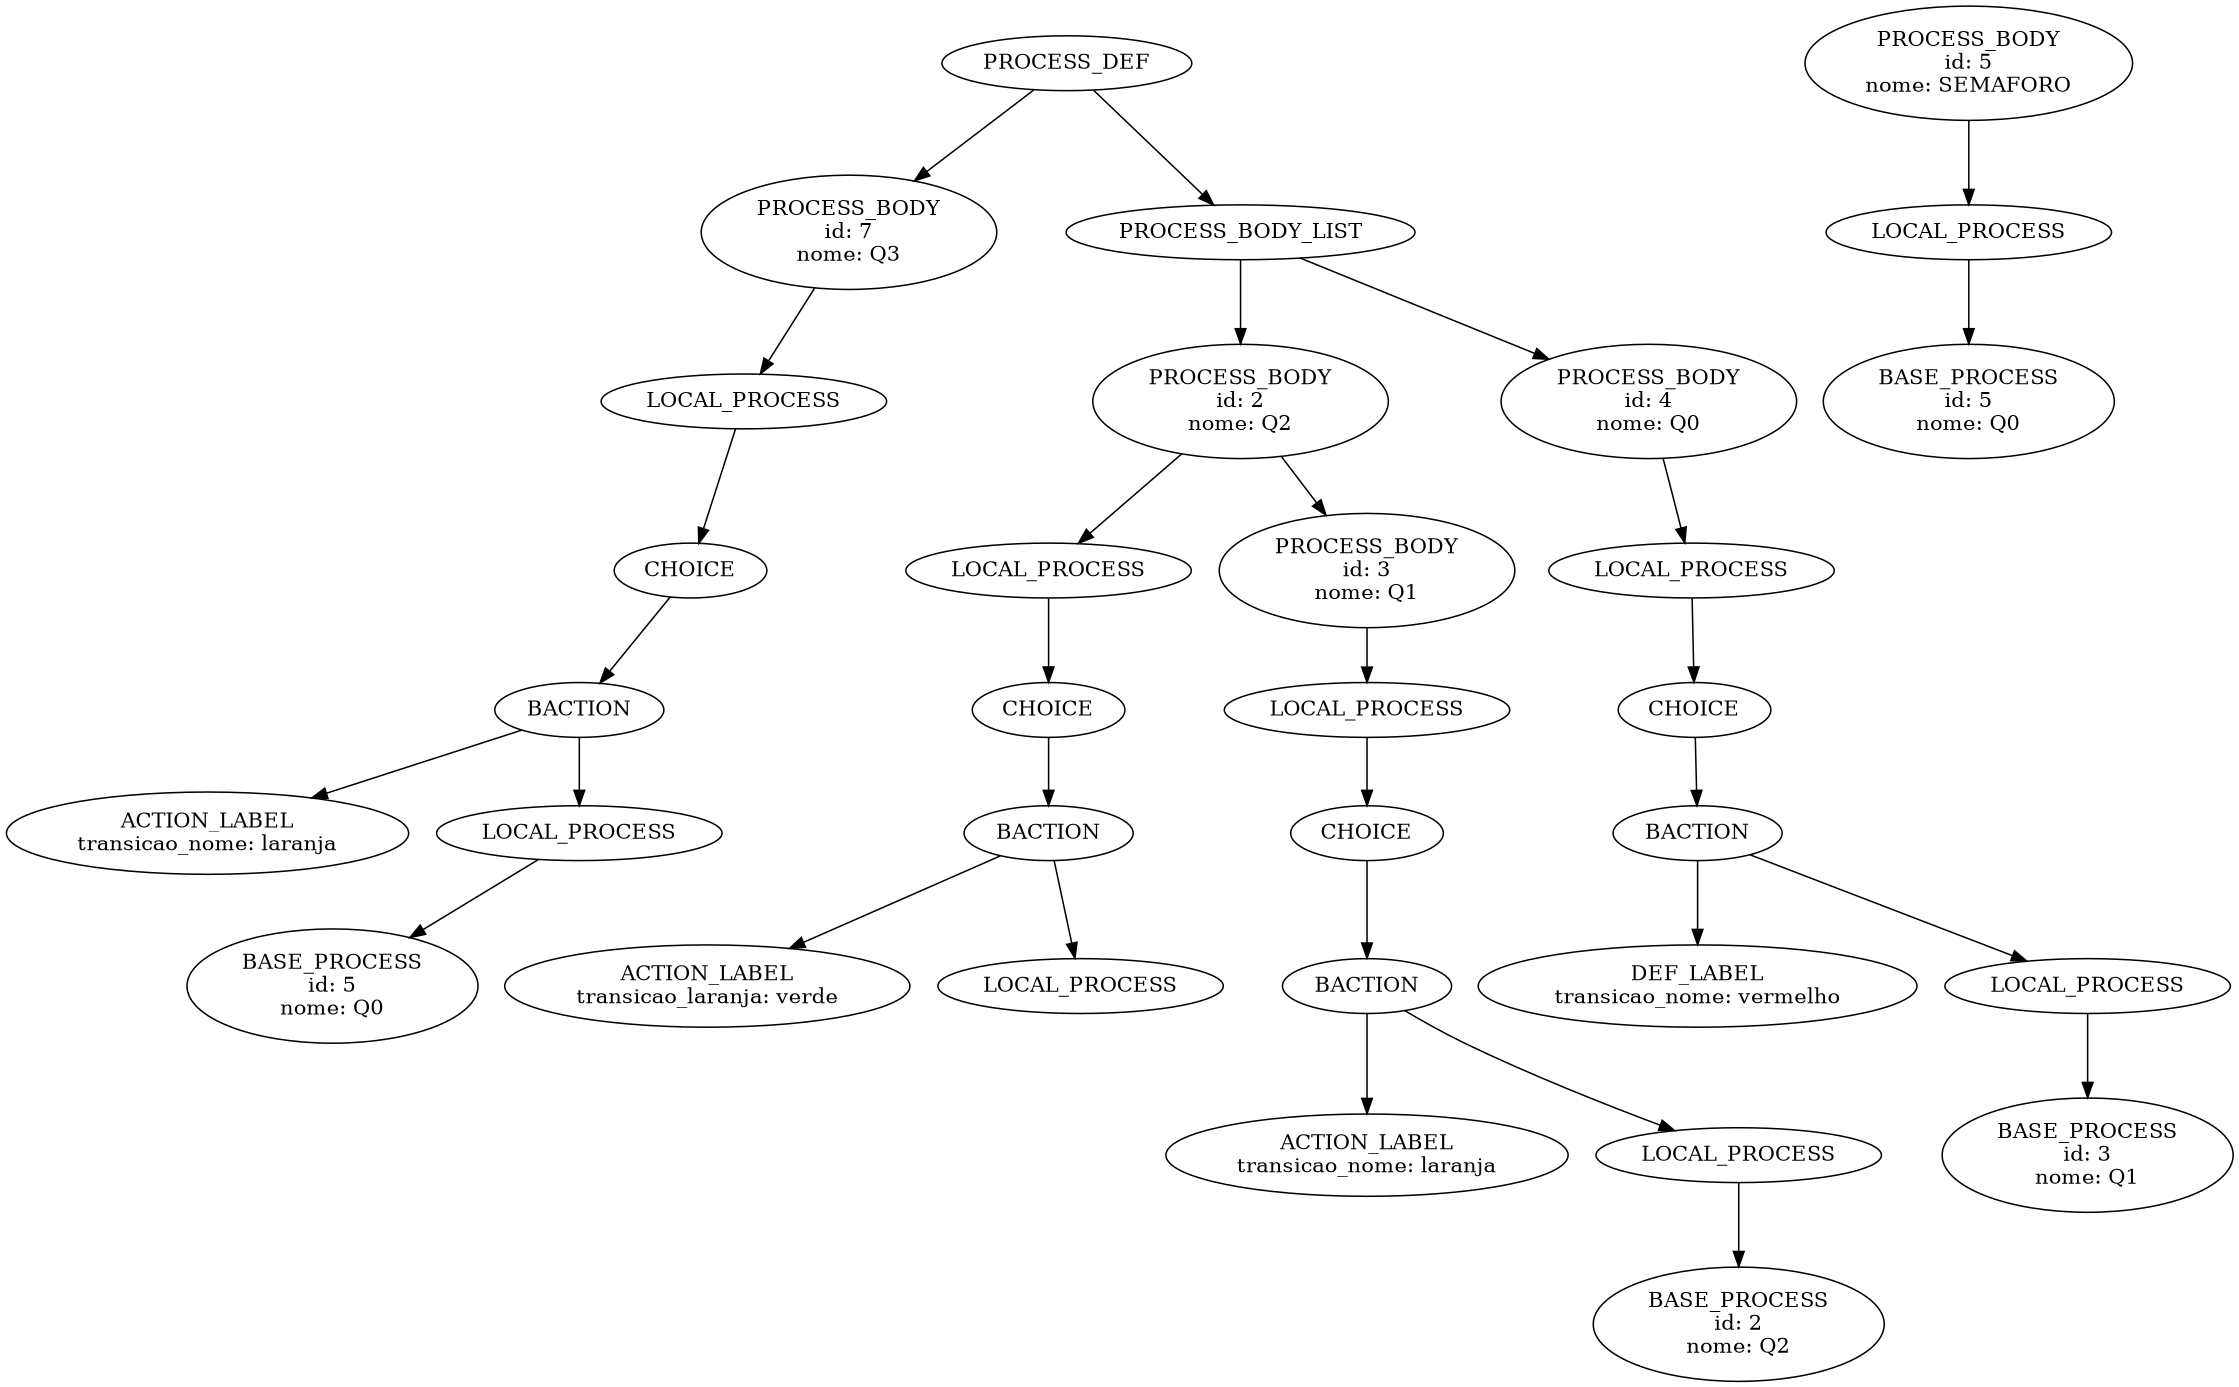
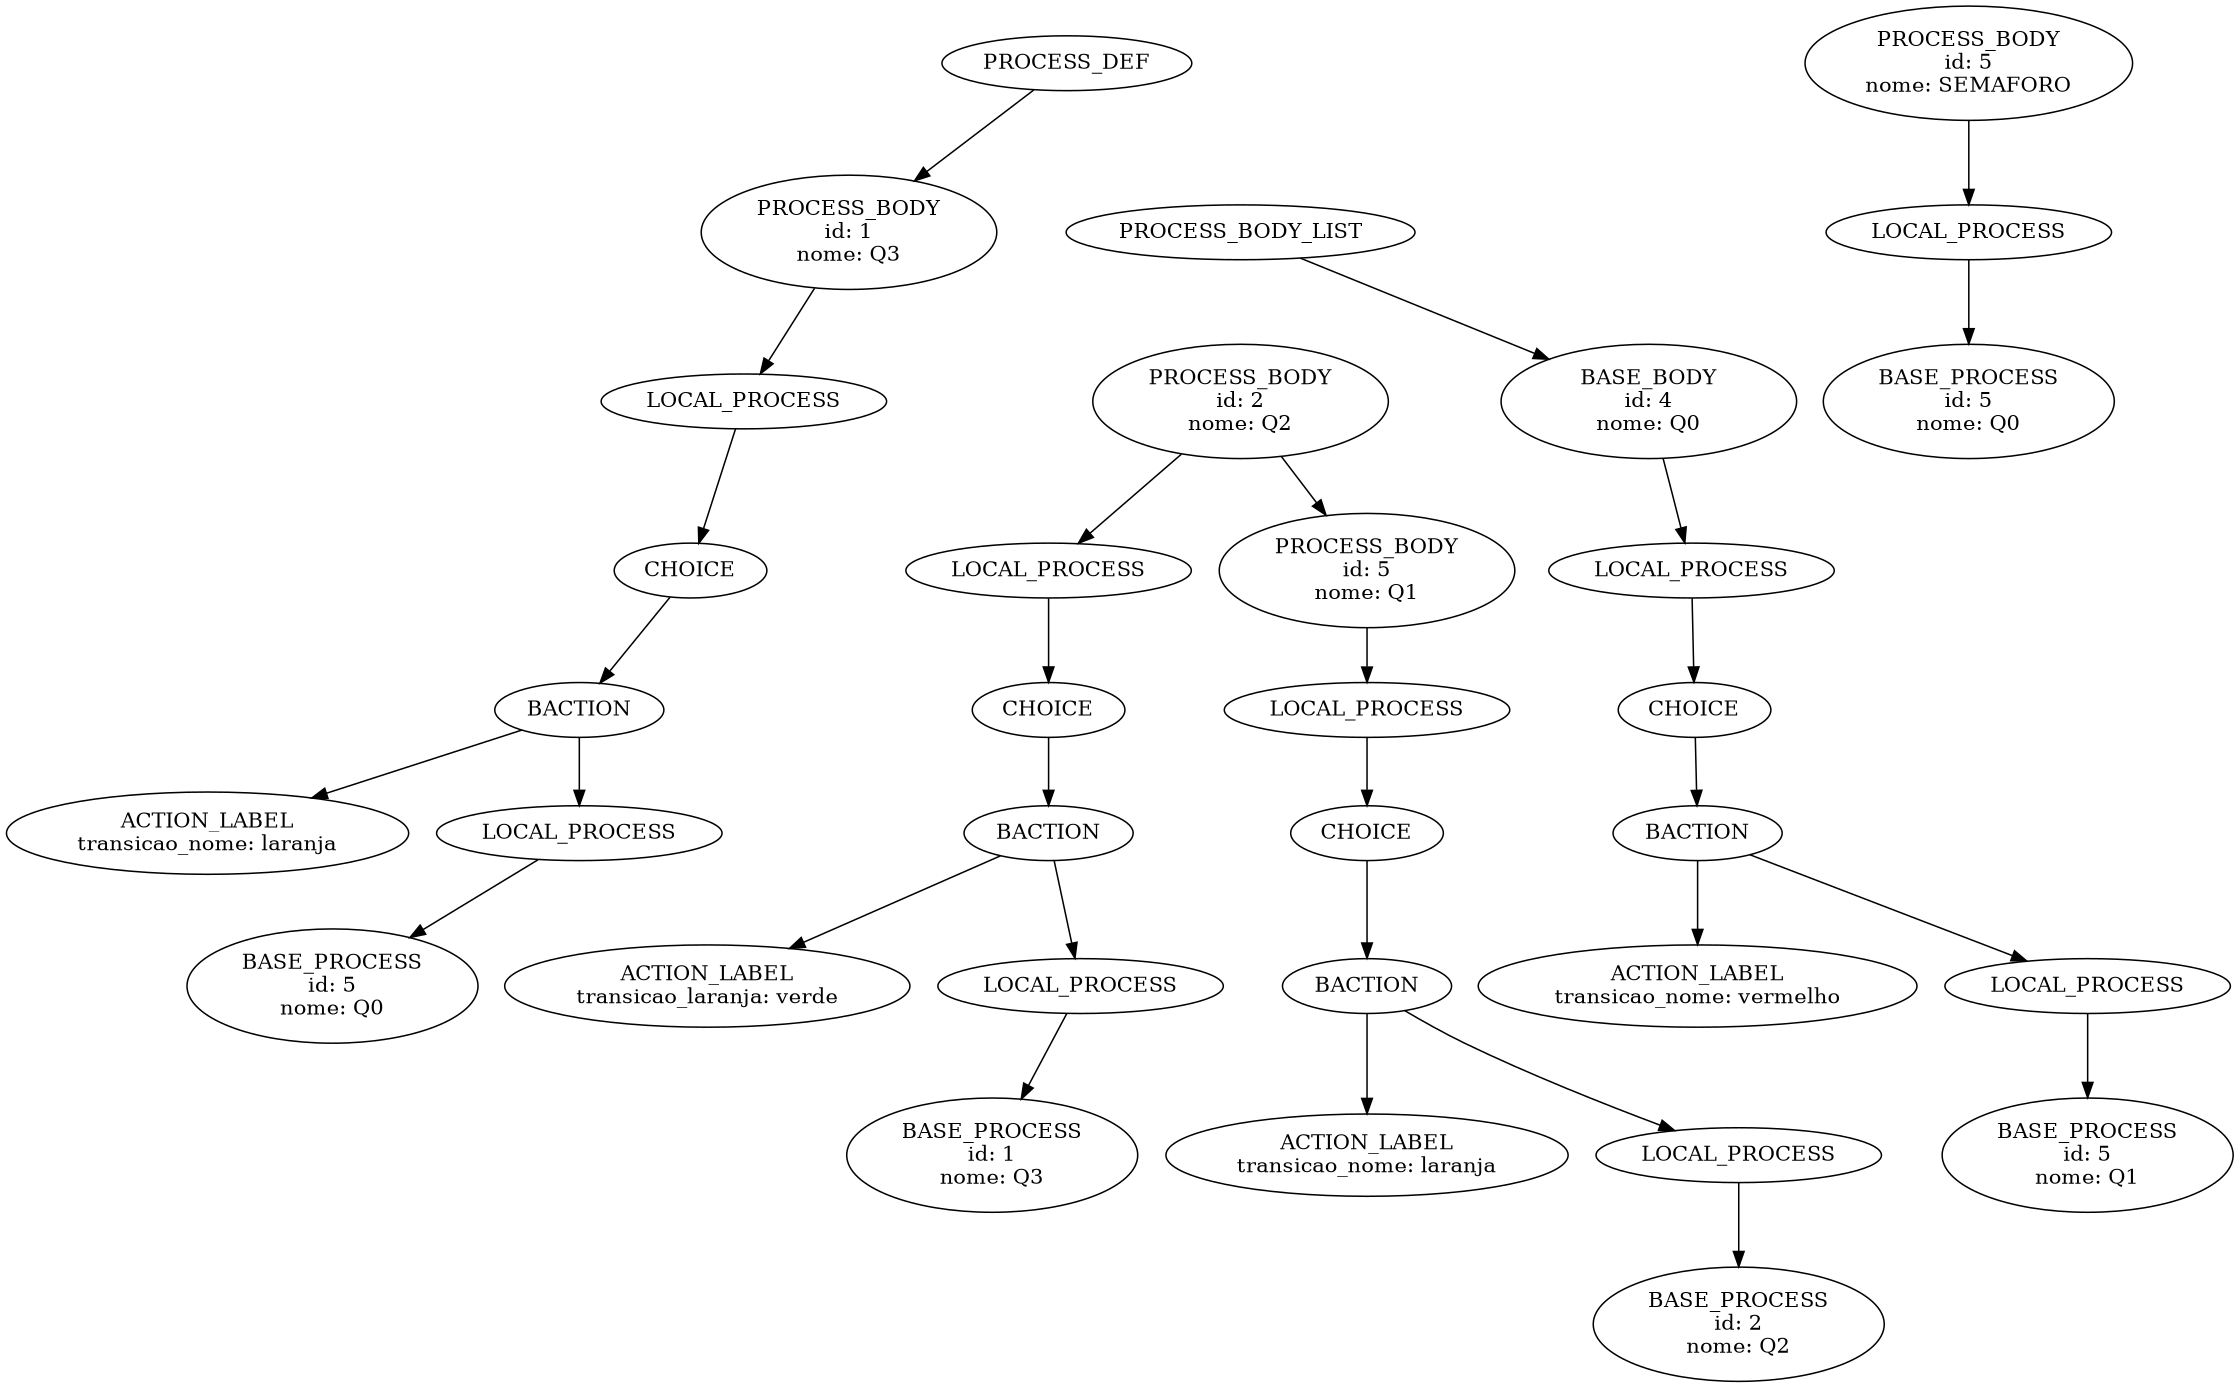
edge "PROCESS_DEF" -> "PROCESS_BODY_LIST": removed
node "PROCESS_BODY id: 7 nome: Q3": label "PROCESS_BODY id: 7 nome: Q3" -> "PROCESS_BODY id: 1 nome: Q3"
edge "PROCESS_BODY_LIST" -> "PROCESS_BODY id: 2 nome: Q2": removed
node "PROCESS_BODY id: 4 nome: Q0": label "PROCESS_BODY id: 4 nome: Q0" -> "BASE_BODY id: 4 nome: Q0"
node "PROCESS_BODY id: 3 nome: Q1": label "PROCESS_BODY id: 3 nome: Q1" -> "PROCESS_BODY id: 5 nome: Q1"
node "DEF_LABEL transicao_nome: vermelho": label "DEF_LABEL transicao_nome: vermelho" -> "ACTION_LABEL transicao_nome: vermelho"
node "BASE_PROCESS id: 1 nome: Q3": added
node "BASE_PROCESS id: 3 nome: Q1": label "BASE_PROCESS id: 3 nome: Q1" -> "BASE_PROCESS id: 5 nome: Q1"
